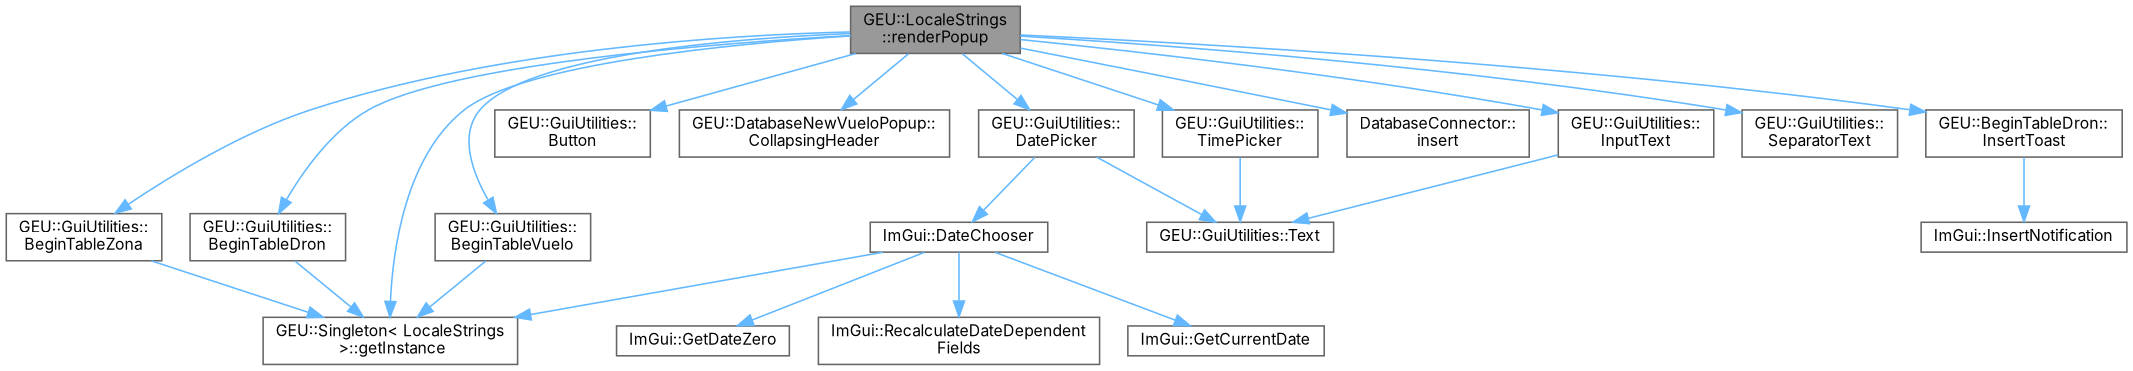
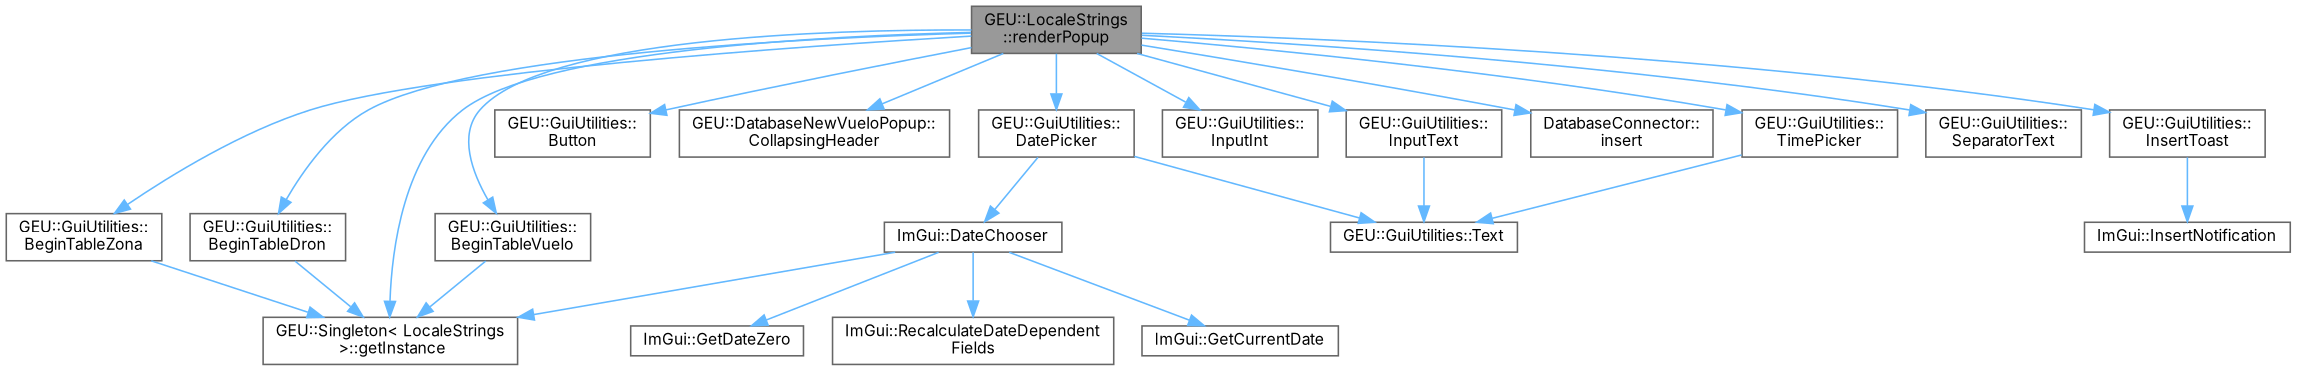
node "GEU::GuiUtilities:: InputInt": added
node "GEU::BeginTableDron:: InsertToast": label "GEU::BeginTableDron:: InsertToast" -> "GEU::GuiUtilities:: InsertToast"
